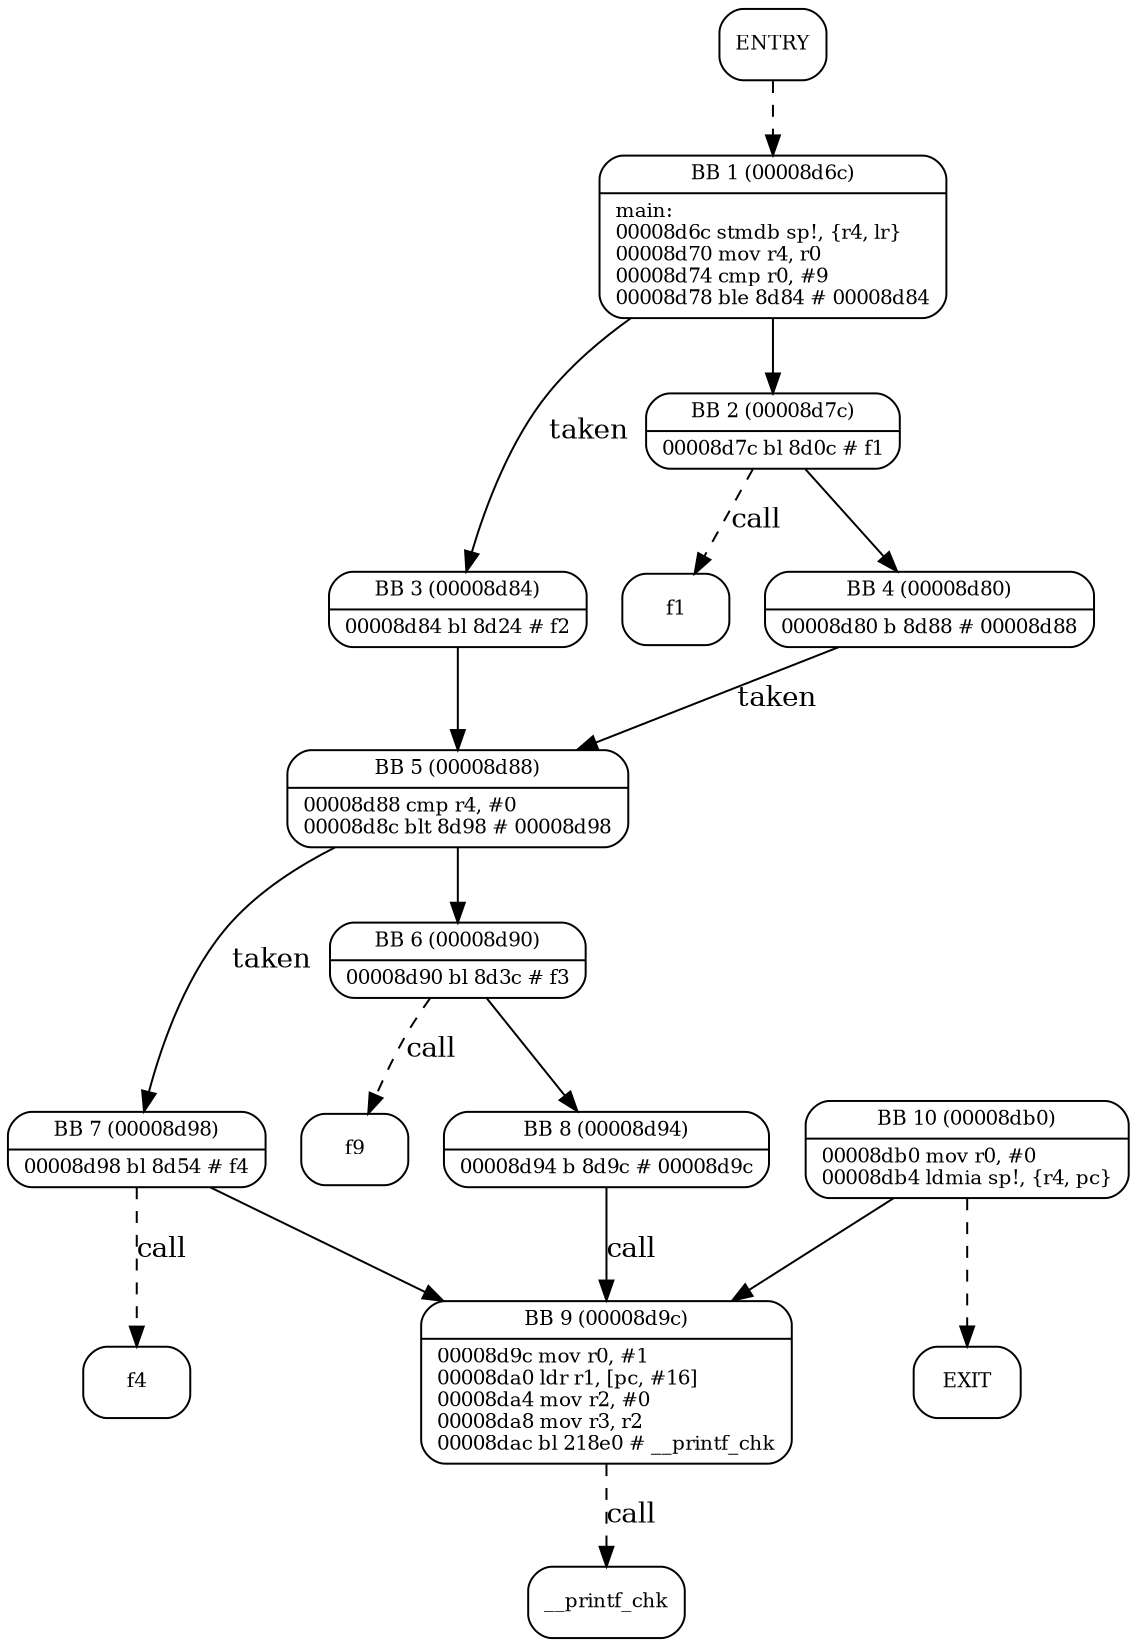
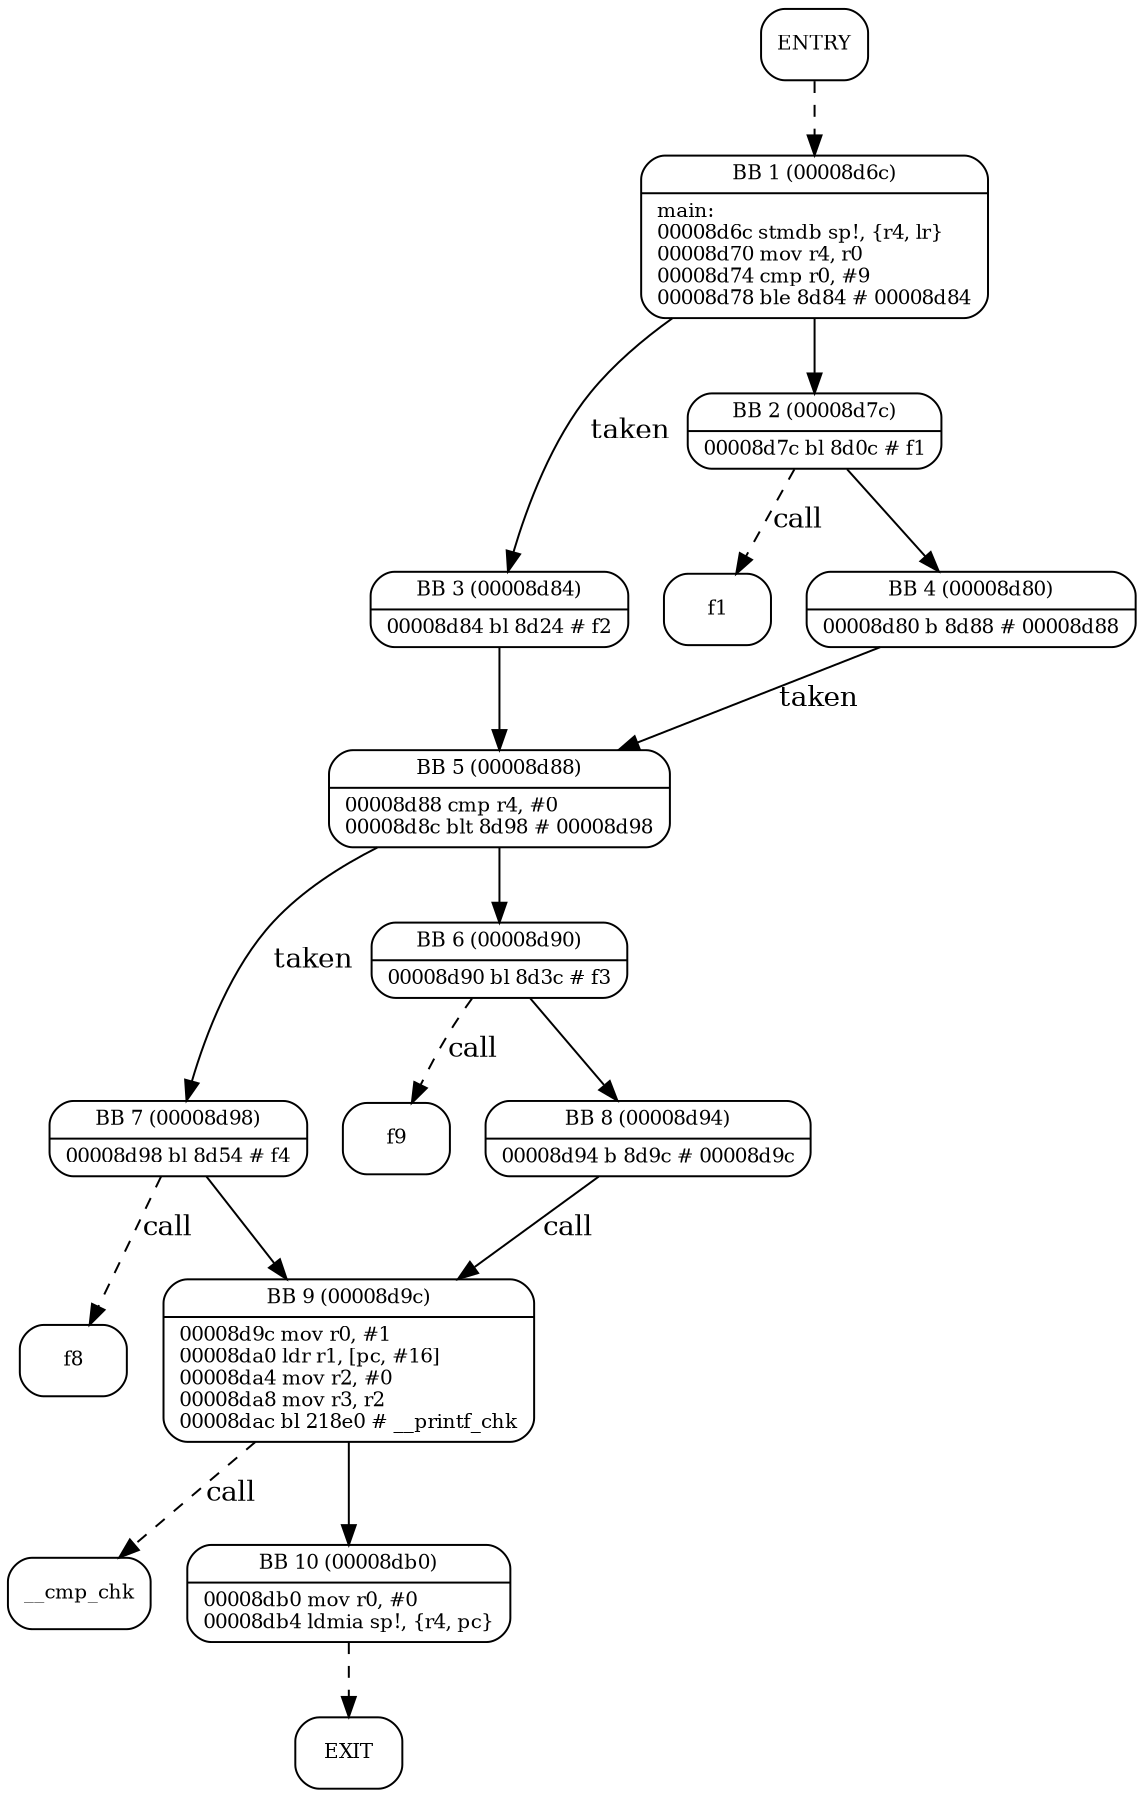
edge "BB 10 (00008db0)" -> "BB 9 (00008d9c)": reversed
node "f4": label "f4" -> "f8"
node "__printf_chk": label "__printf_chk" -> "__cmp_chk"
